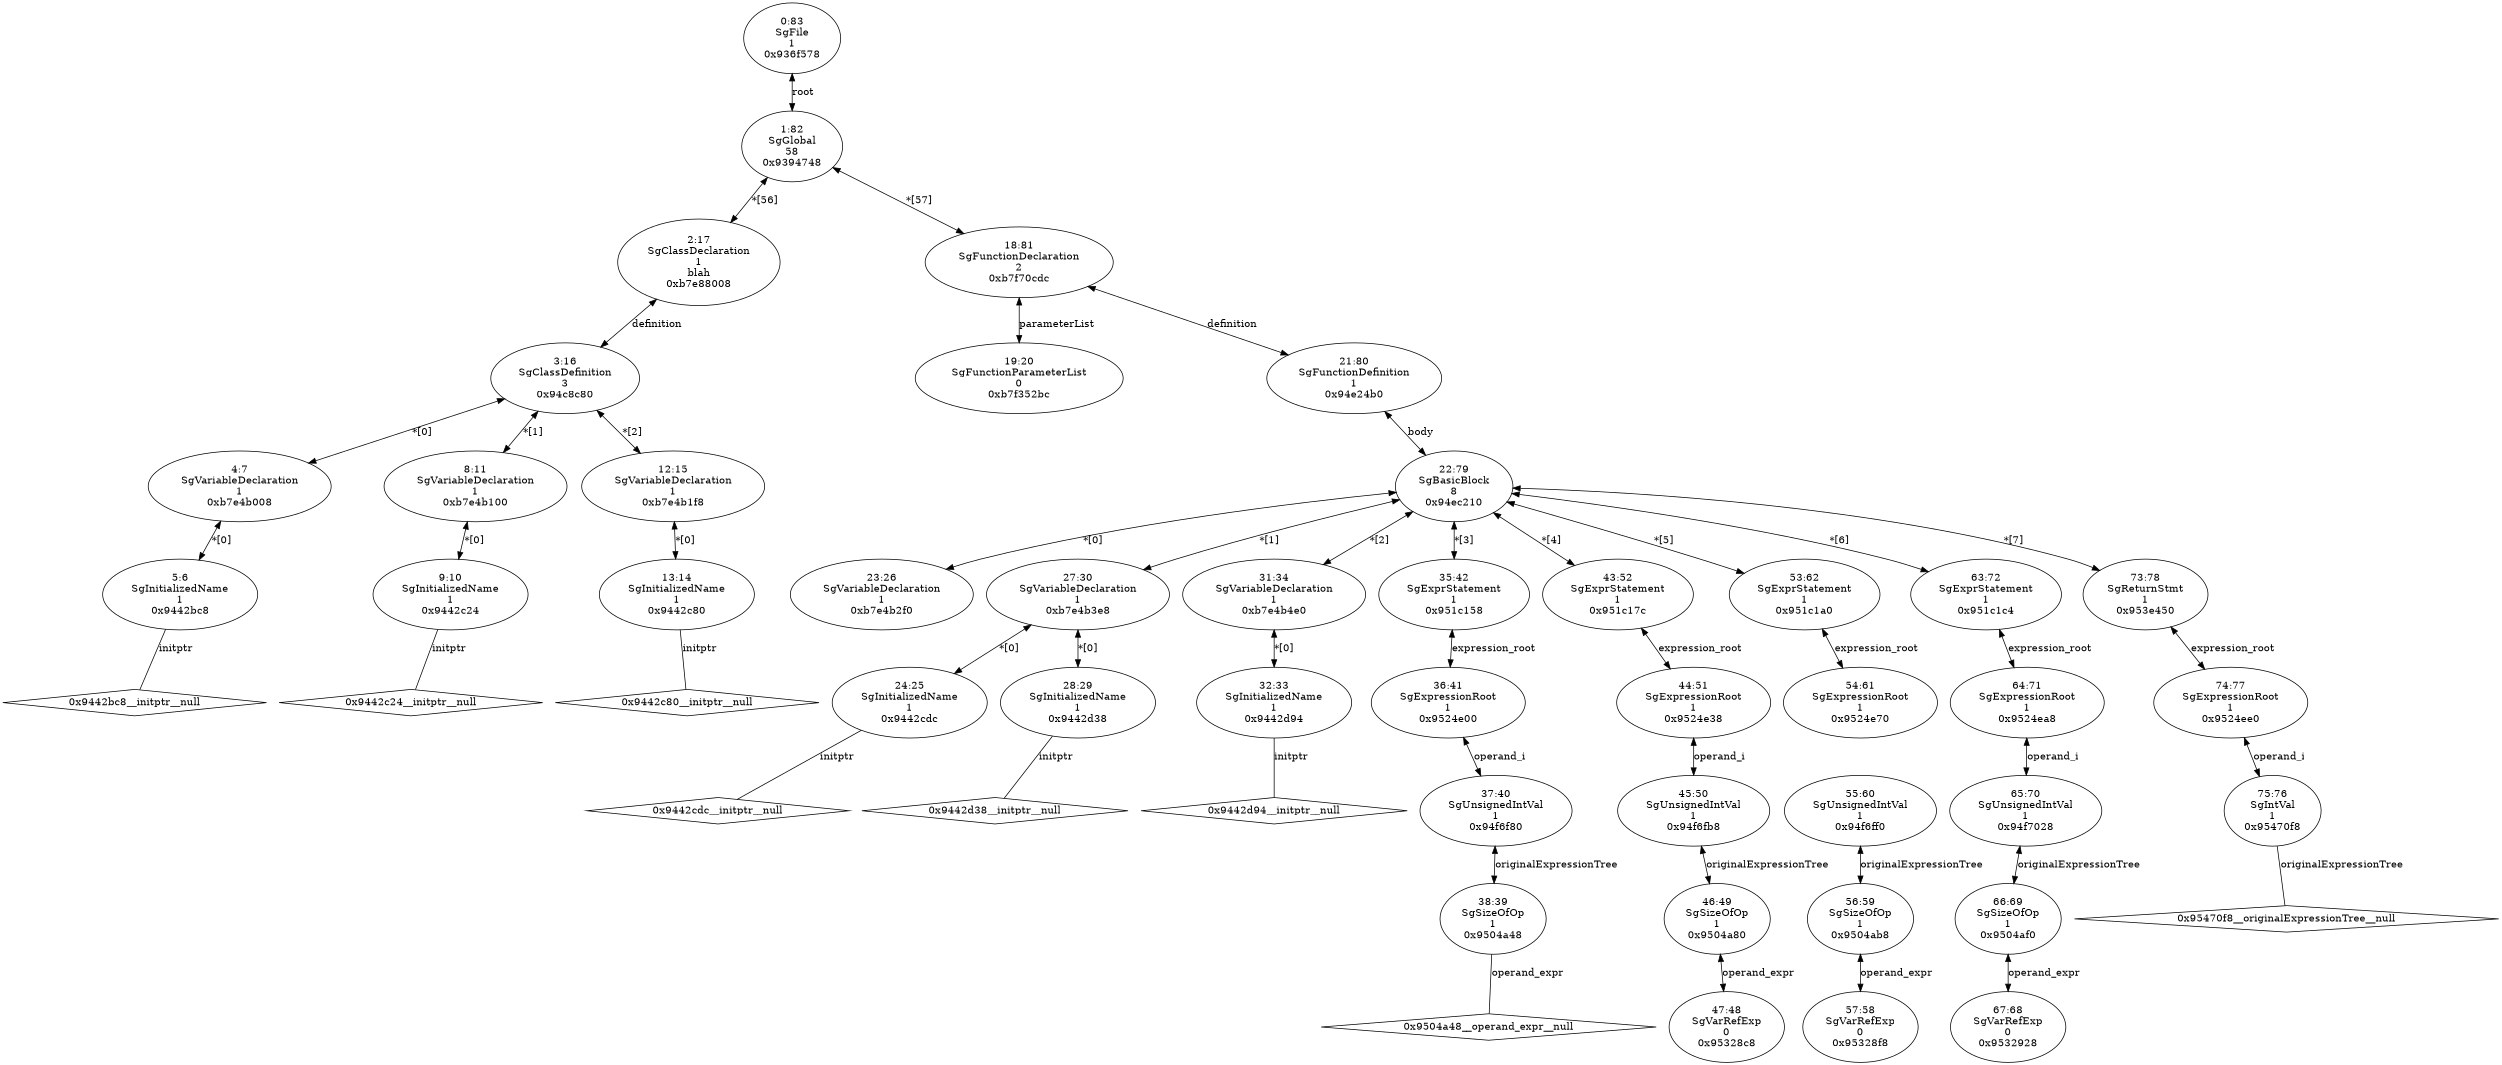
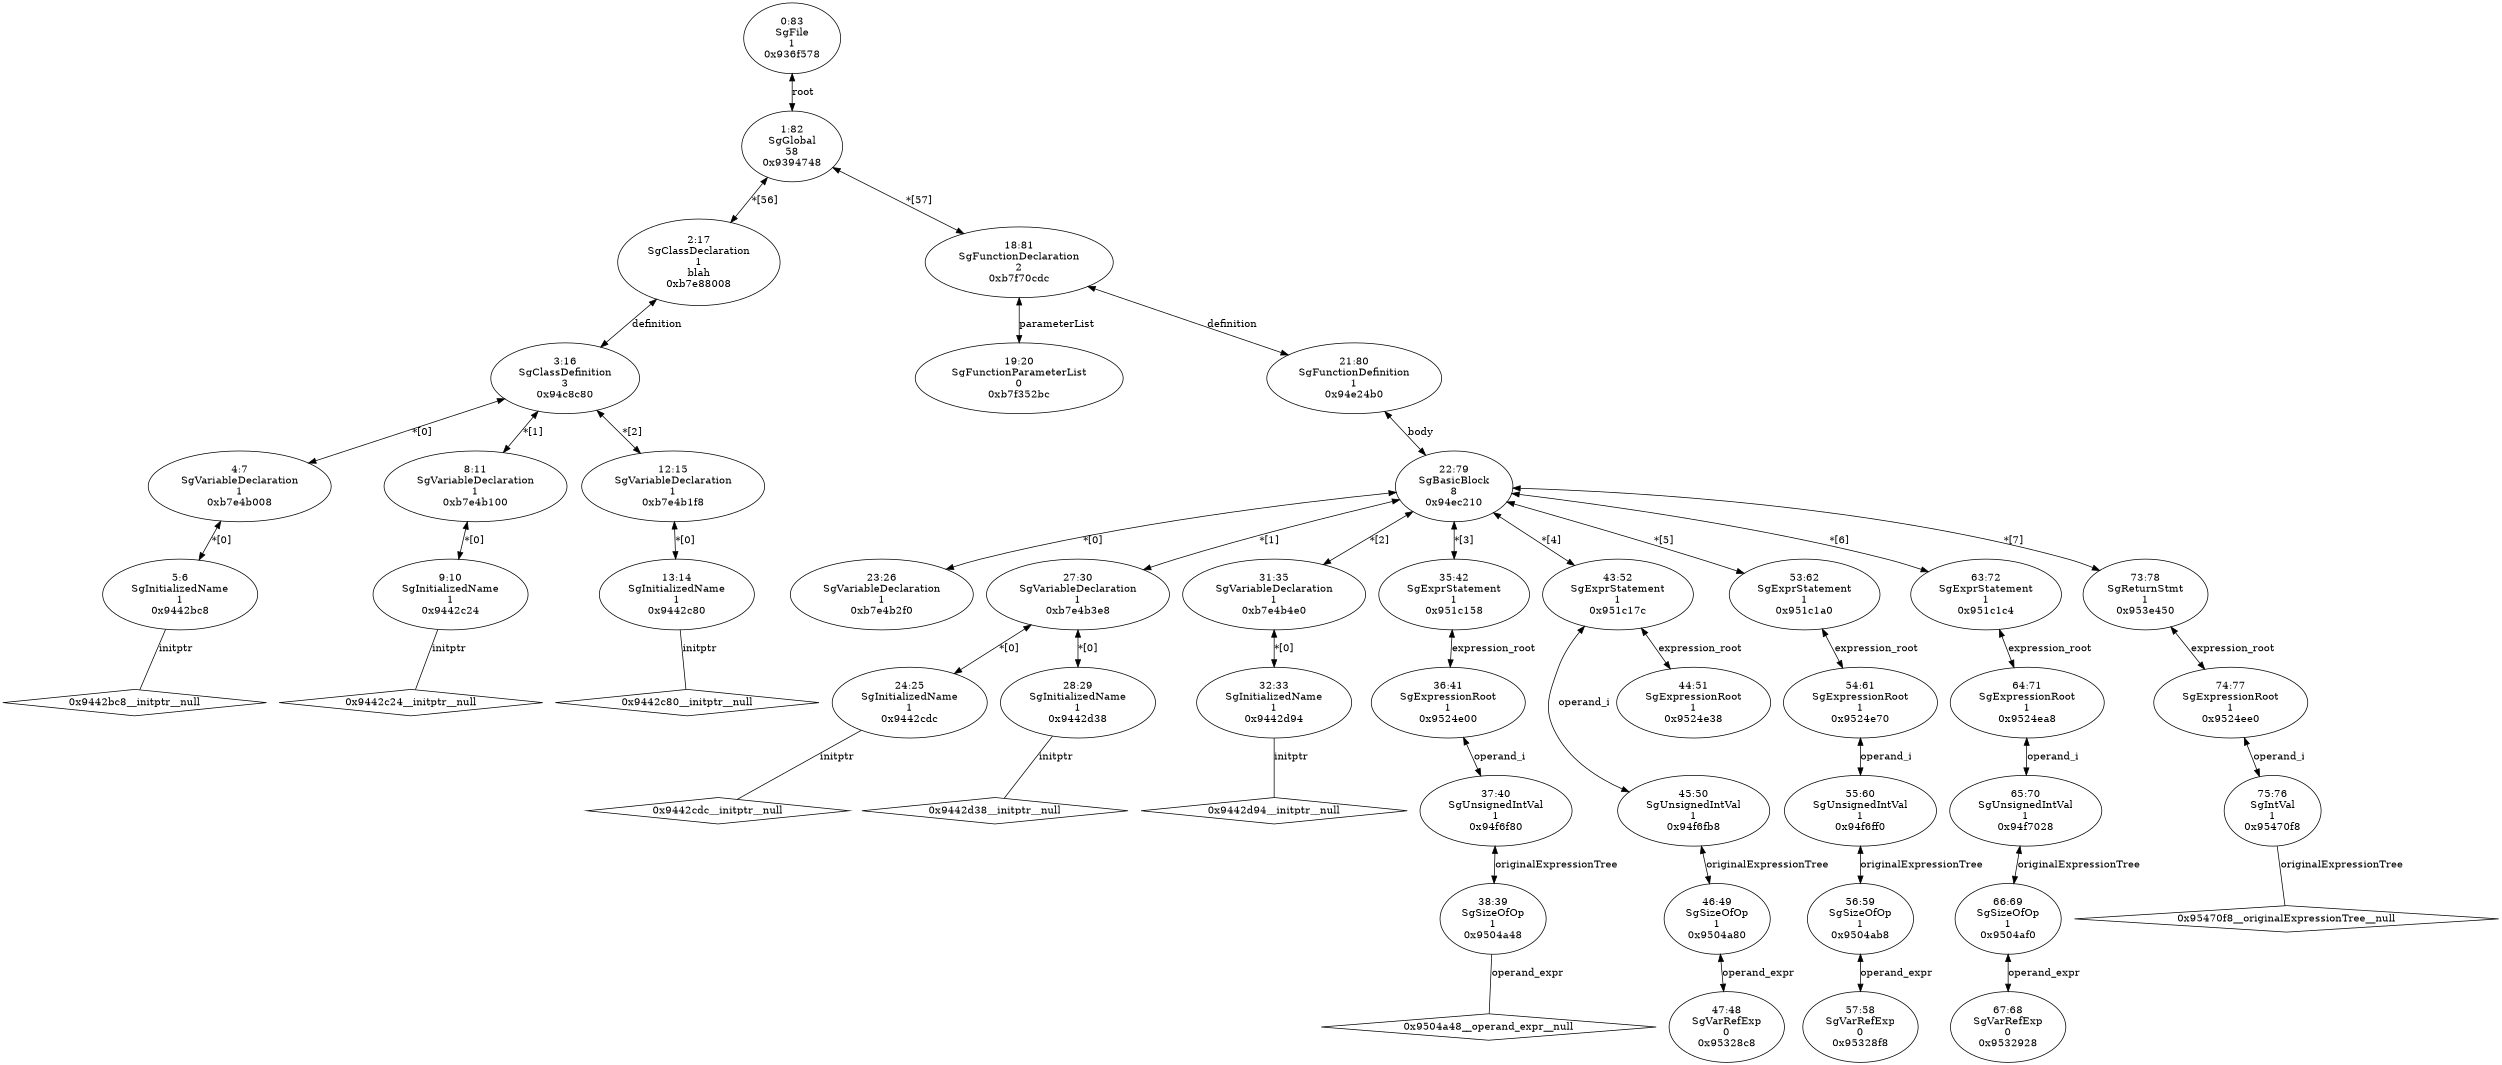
node "31:34 SgVariableDeclaration 1 0xb7e4b4e0": label "31:34 SgVariableDeclaration 1 0xb7e4b4e0" -> "31:35 SgVariableDeclaration 1 0xb7e4b4e0"
edge "44:51 SgExpressionRoot 1 0x9524e38" -- "45:50 SgUnsignedIntVal 1 0x94f6fb8": now "43:52 SgExprStatement 1 0x951c17c" -- "45:50 SgUnsignedIntVal 1 0x94f6fb8"
edge "54:61 SgExpressionRoot 1 0x9524e70" -- "55:60 SgUnsignedIntVal 1 0x94f6ff0": added, label "operand_i"
